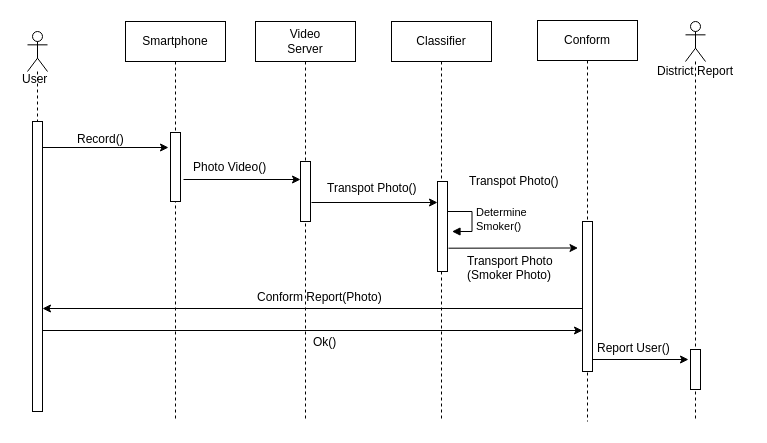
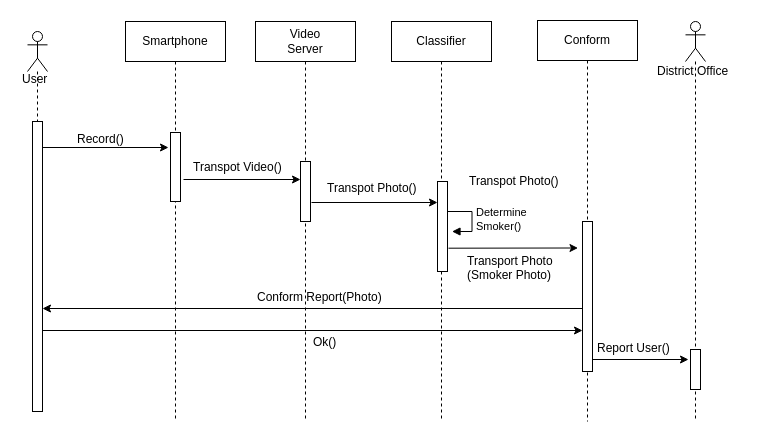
node "District Report": label "District Report" -> "District Office"
node "Photo Video()": label "Photo Video()" -> "Transpot Video()"
